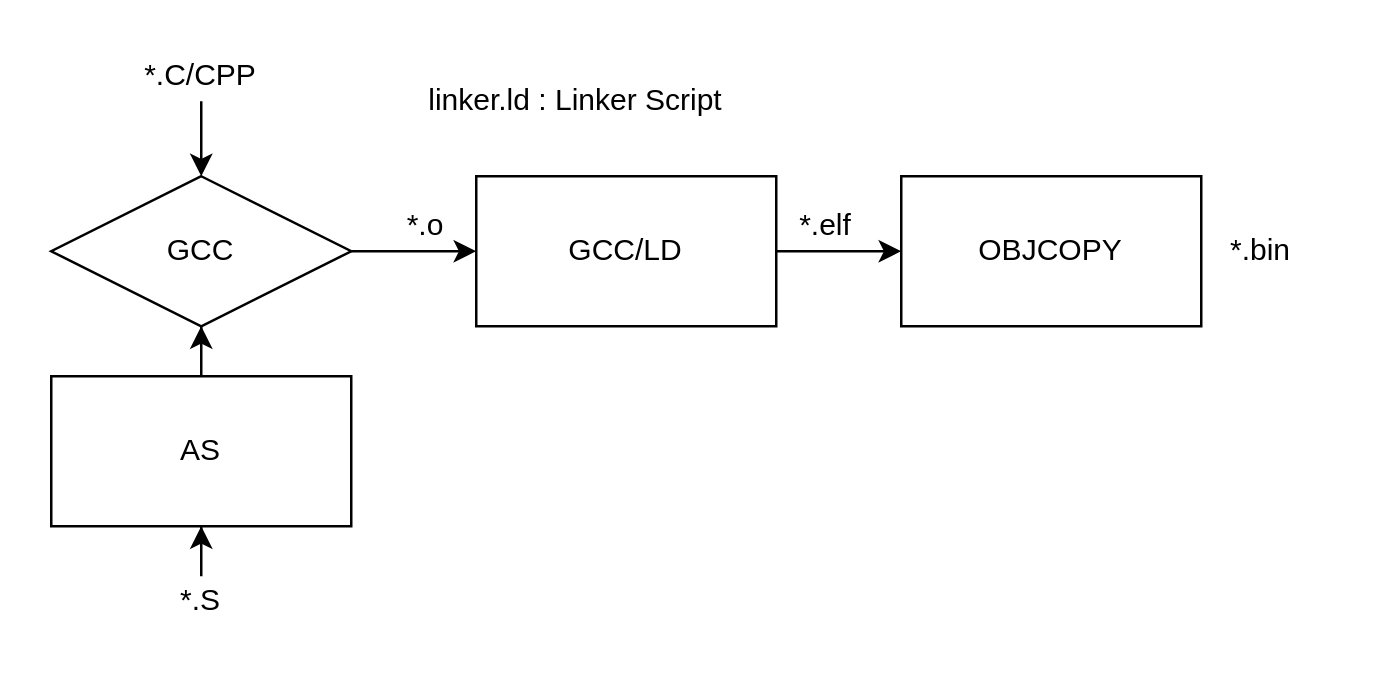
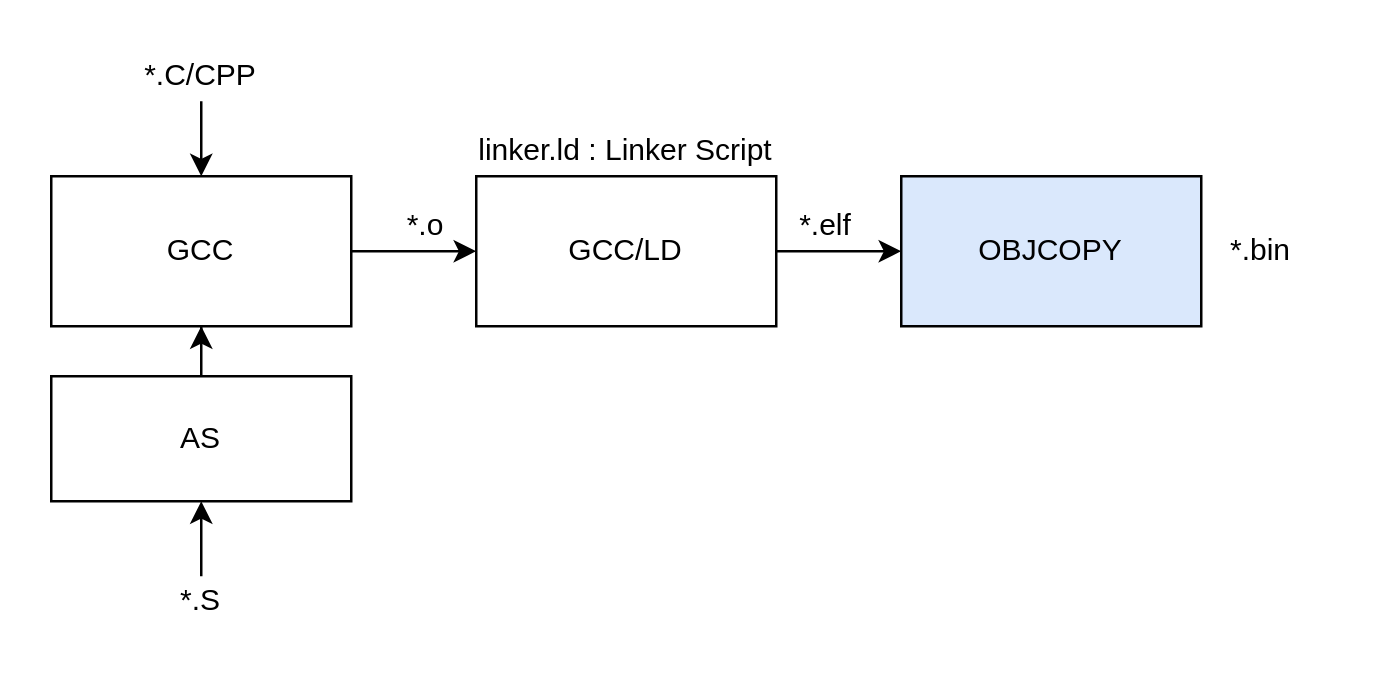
node "linker.ld : Linker Script": moved (576, 101) -> (626, 151)
node "GCC": shape diamond -> rectangle
node "OBJCOPY": fillcolor #ffffff -> #dae8fc
node "AS": size 300x150 -> 300x125
